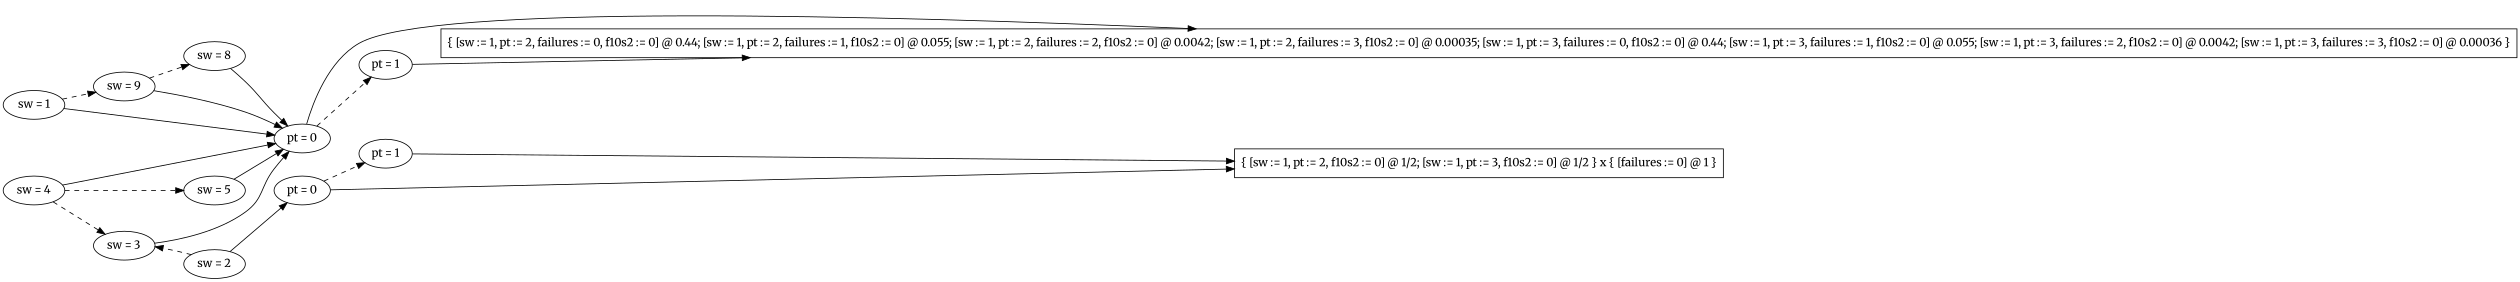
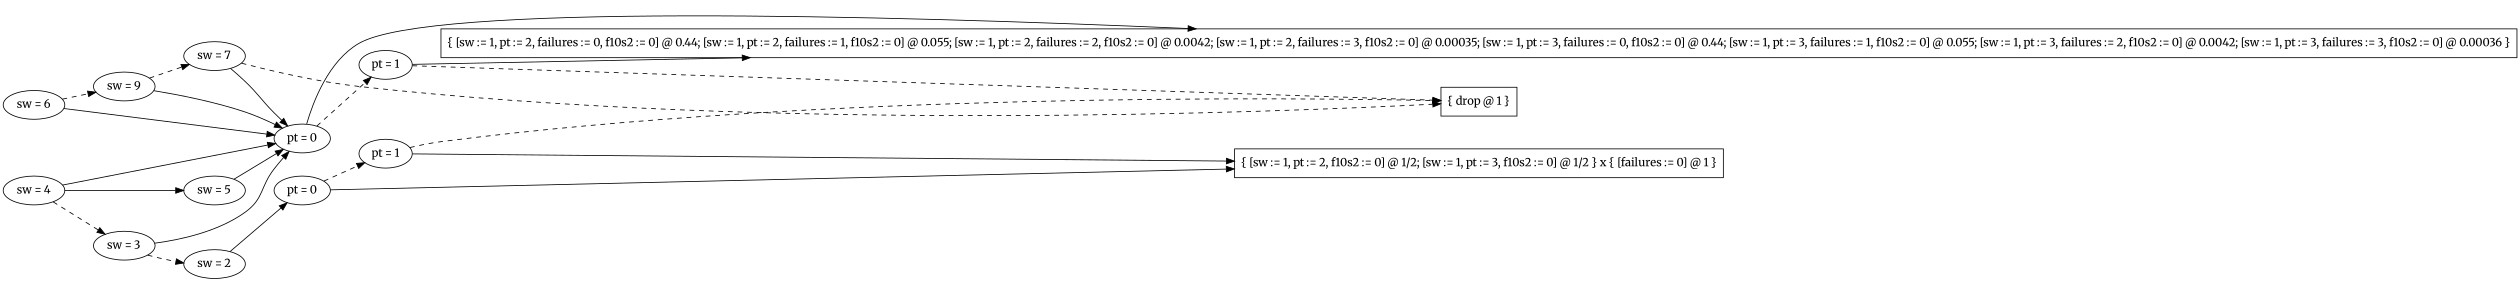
node "sw = 8": label "sw = 8" -> "sw = 7"
node "{ drop @ 1 }": added
node "sw = 1": label "sw = 1" -> "sw = 6"
edge "sw = 4" -> "sw = 5": style dashed -> solid
edge "sw = 2" -> "sw = 3": reversed
